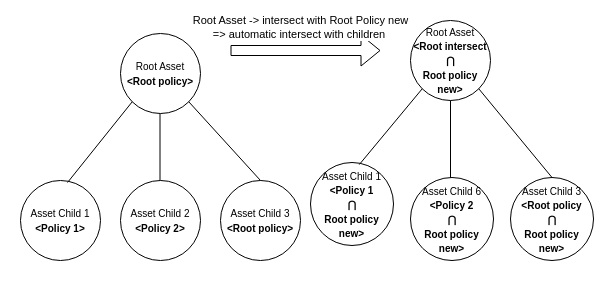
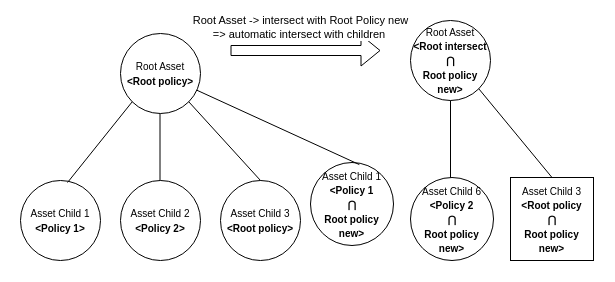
edge "Root Asset <Root intersect ⋂ Root policy new>" -- "Asset Child 1 <Policy 1 ⋂ Root policy new>": now "Root Asset <Root policy>" -- "Asset Child 1 <Policy 1 ⋂ Root policy new>"
node "Asset Child 3 <Root policy ⋂ Root policy new>": shape ellipse -> rectangle
